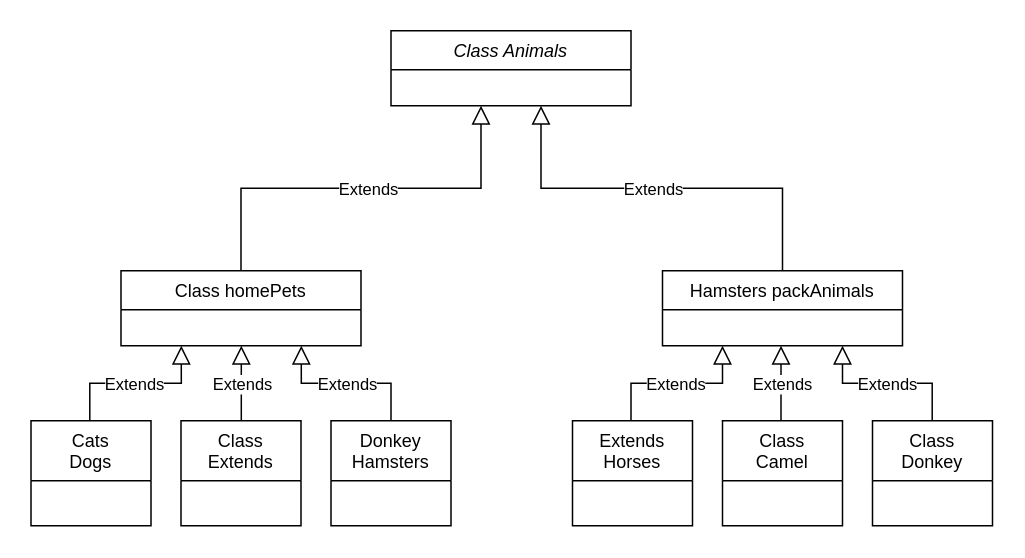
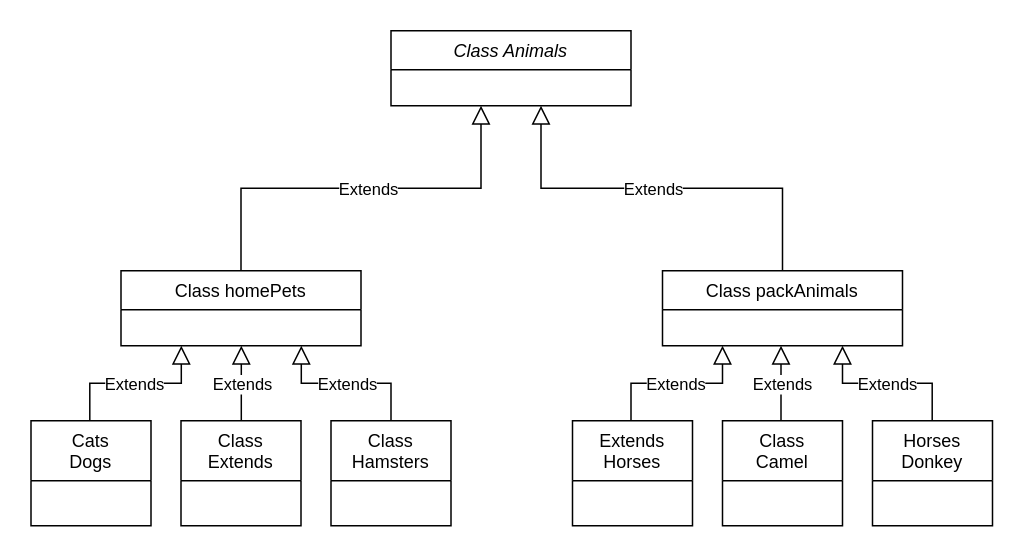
node "Hamsters packAnimals": label "Hamsters packAnimals" -> "Class packAnimals"
node "Donkey Hamsters": label "Donkey Hamsters" -> "Class Hamsters"
node "Class Donkey": label "Class Donkey" -> "Horses Donkey"
